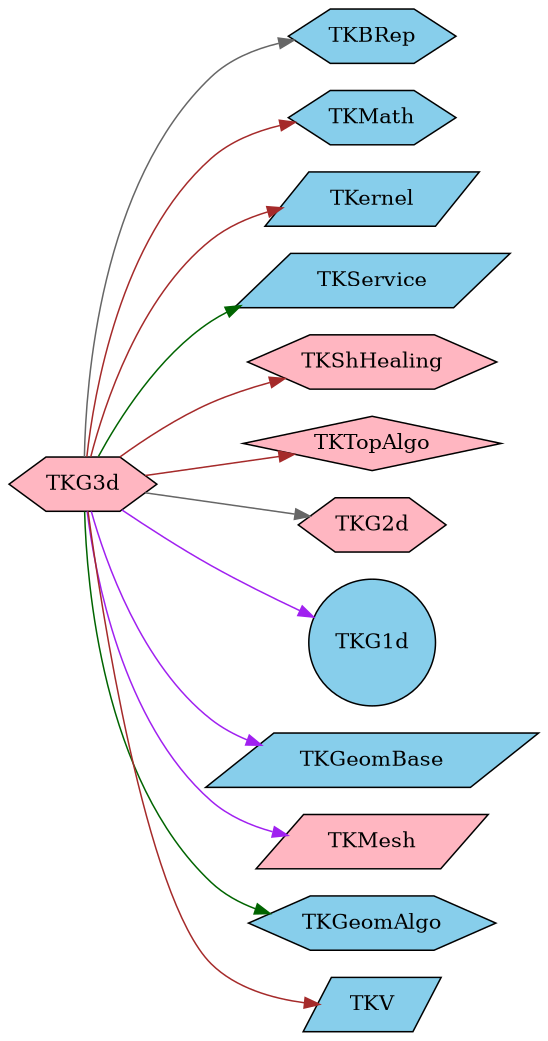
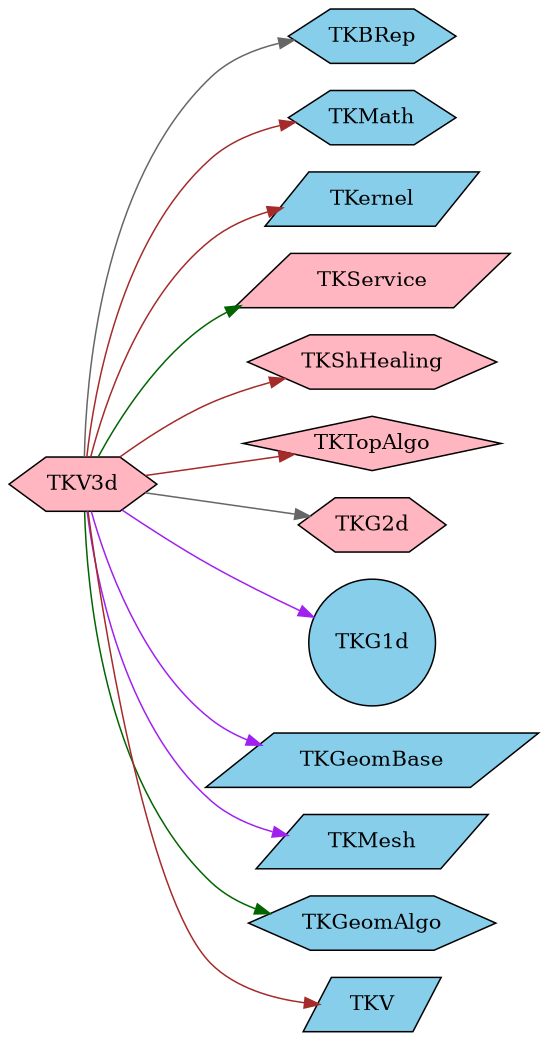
node "TKService": fillcolor skyblue -> lightpink
node "TKG3d": label "TKG3d" -> "TKV3d"
node "TKMesh": fillcolor lightpink -> skyblue
